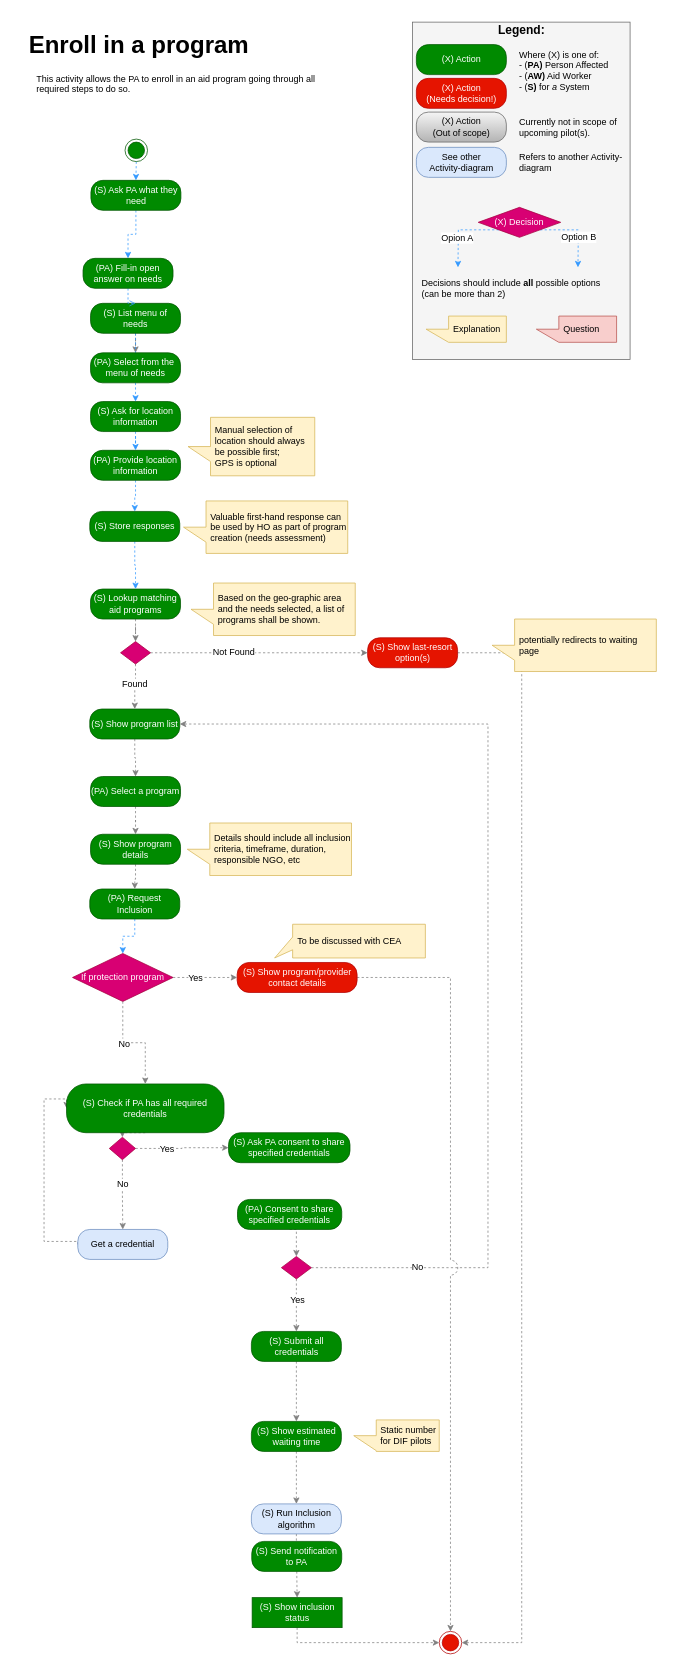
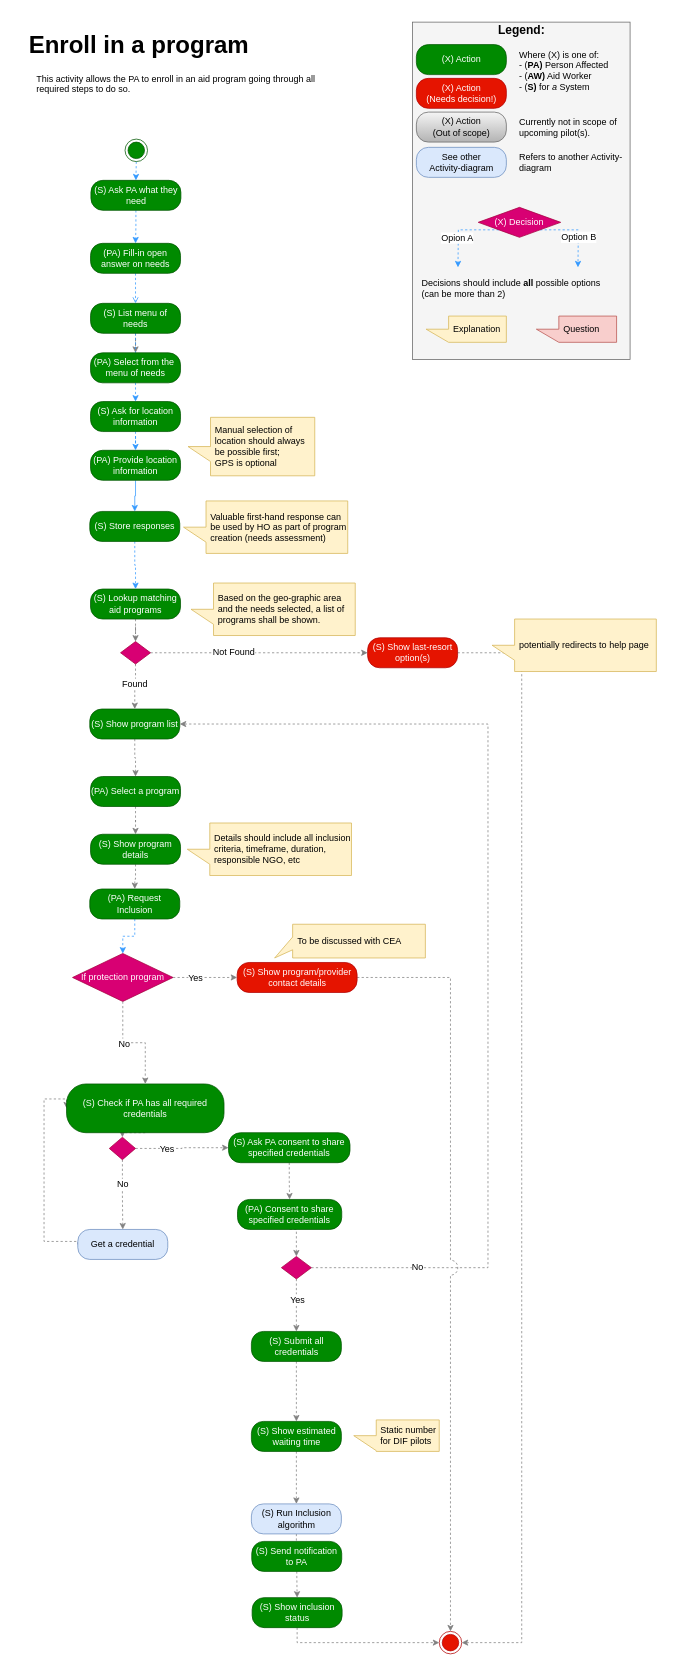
node "(PA) Fill-in open answer on needs": moved (128, 273) -> (135, 258)
edge "(PA) Provide location information" -> "(S) Store responses": style dashed -> solid
node "potentially redirects to waiting page": label "potentially redirects to waiting page" -> "potentially redirects to help page"
edge "(S) Ask PA consent to share specified credentials" -> "(PA) Consent to share specified credentials": added
node "(S) Show inclusion status": shape rectangle -> rounded rectangle
